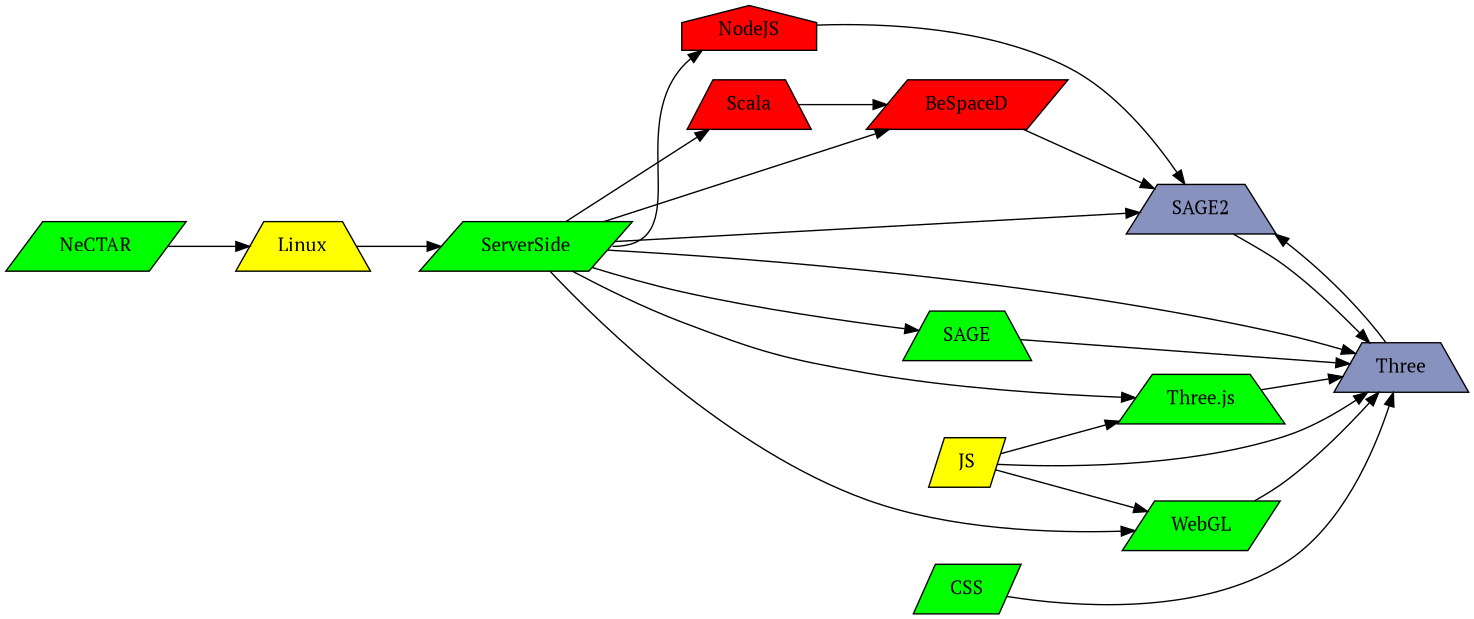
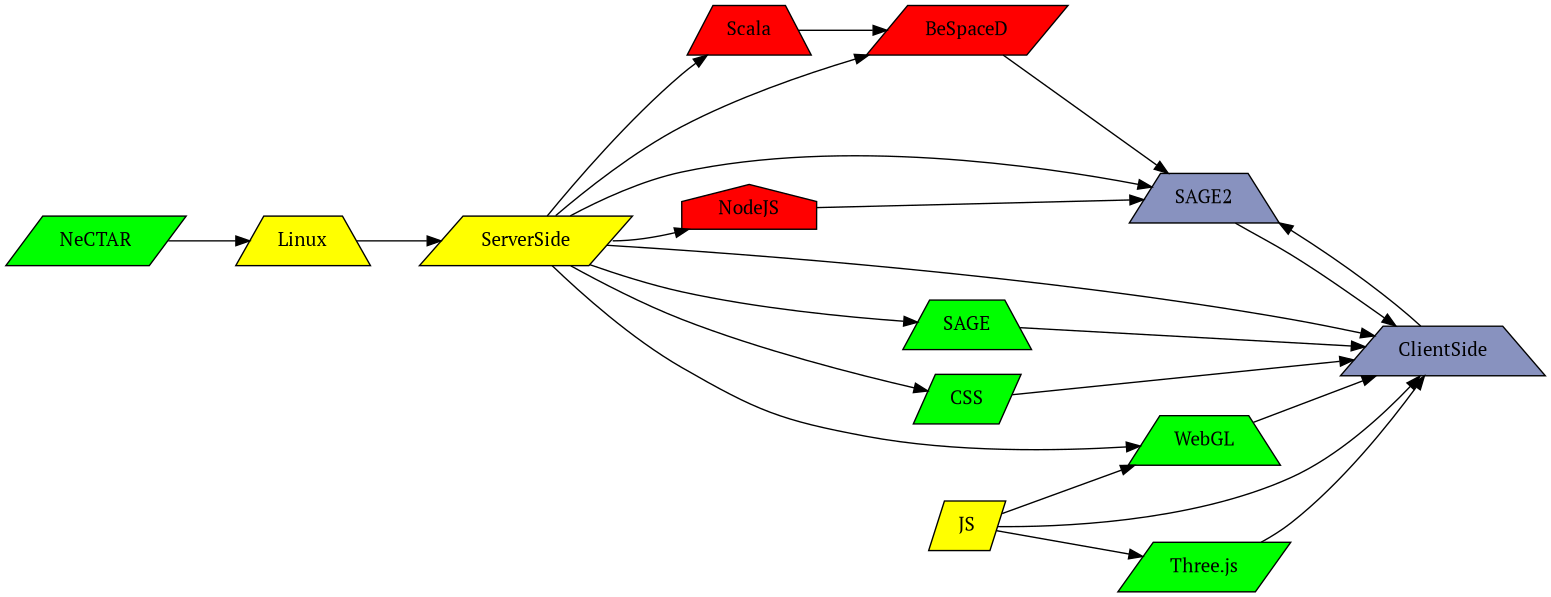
node "ServerSide": fillcolor #00ff00 -> #ffff00
node "Three": label "Three" -> "ClientSide"
edge "ServerSide" -> "Three.js": now "ServerSide" -> "CSS"
node "Three.js": shape trapezium -> parallelogram
node "WebGL": shape parallelogram -> trapezium
